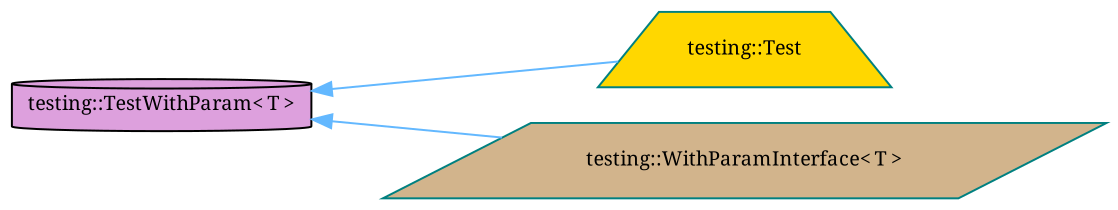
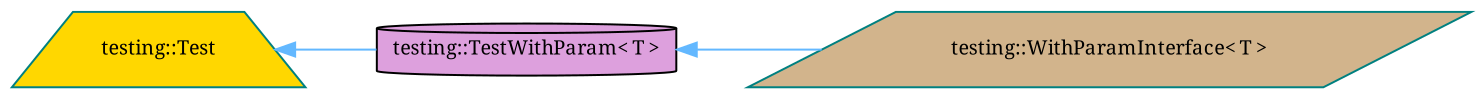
edge "testing::Test" -> "testing::TestWithParam< T >": reversed
